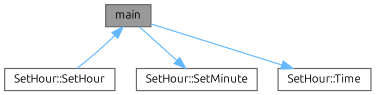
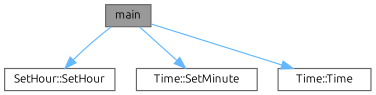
edge "SetHour::SetHour" -> "main": reversed
node "SetHour::SetMinute": label "SetHour::SetMinute" -> "Time::SetMinute"
node "SetHour::Time": label "SetHour::Time" -> "Time::Time"
